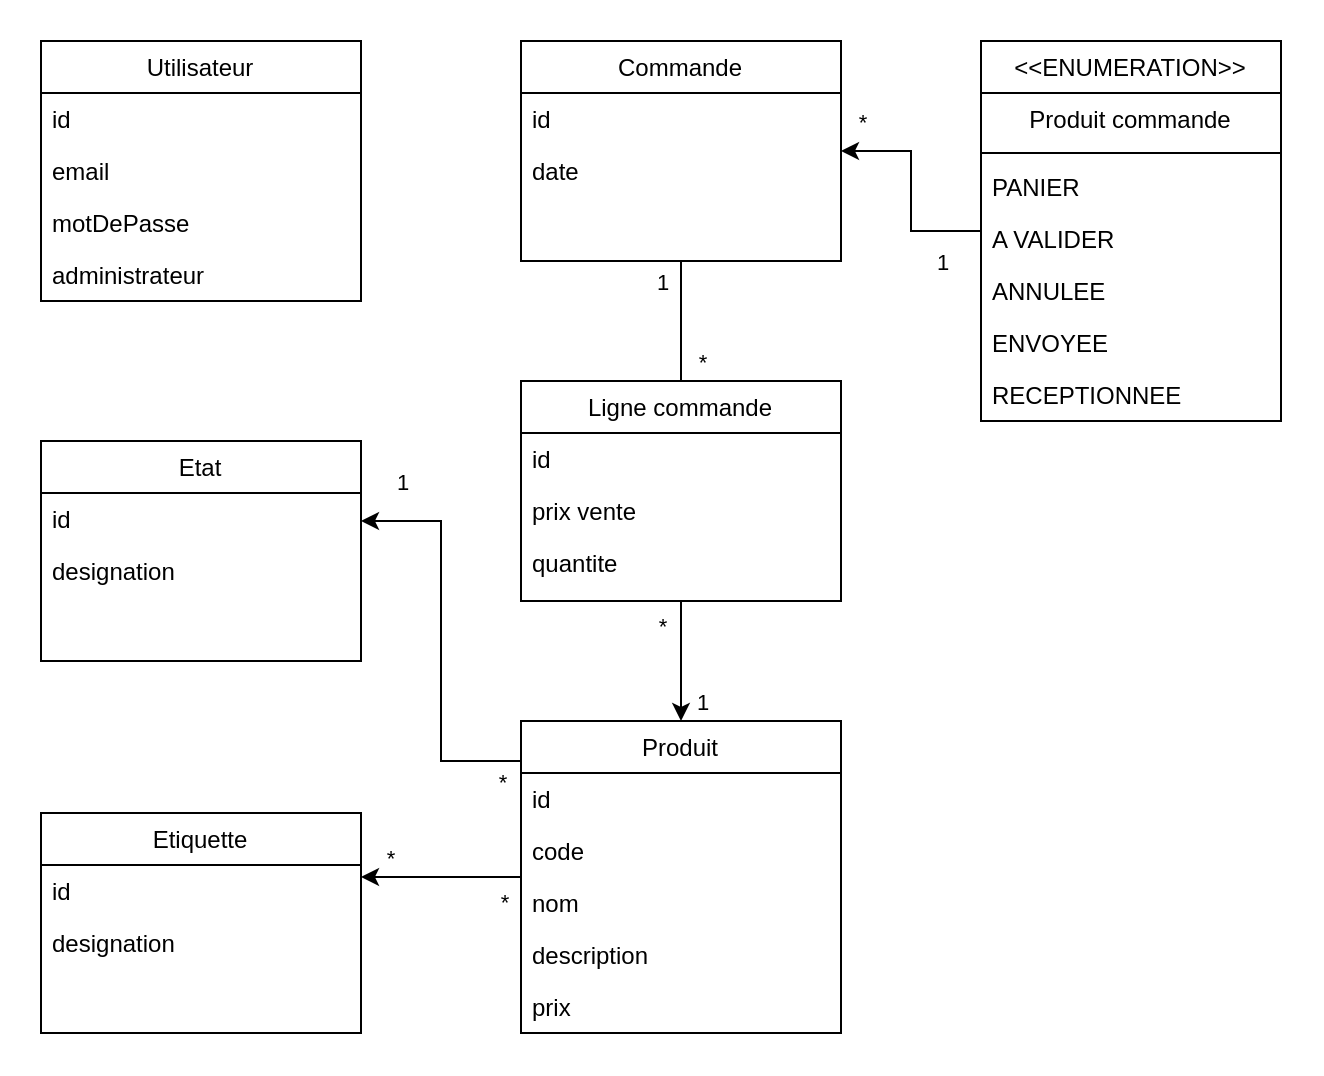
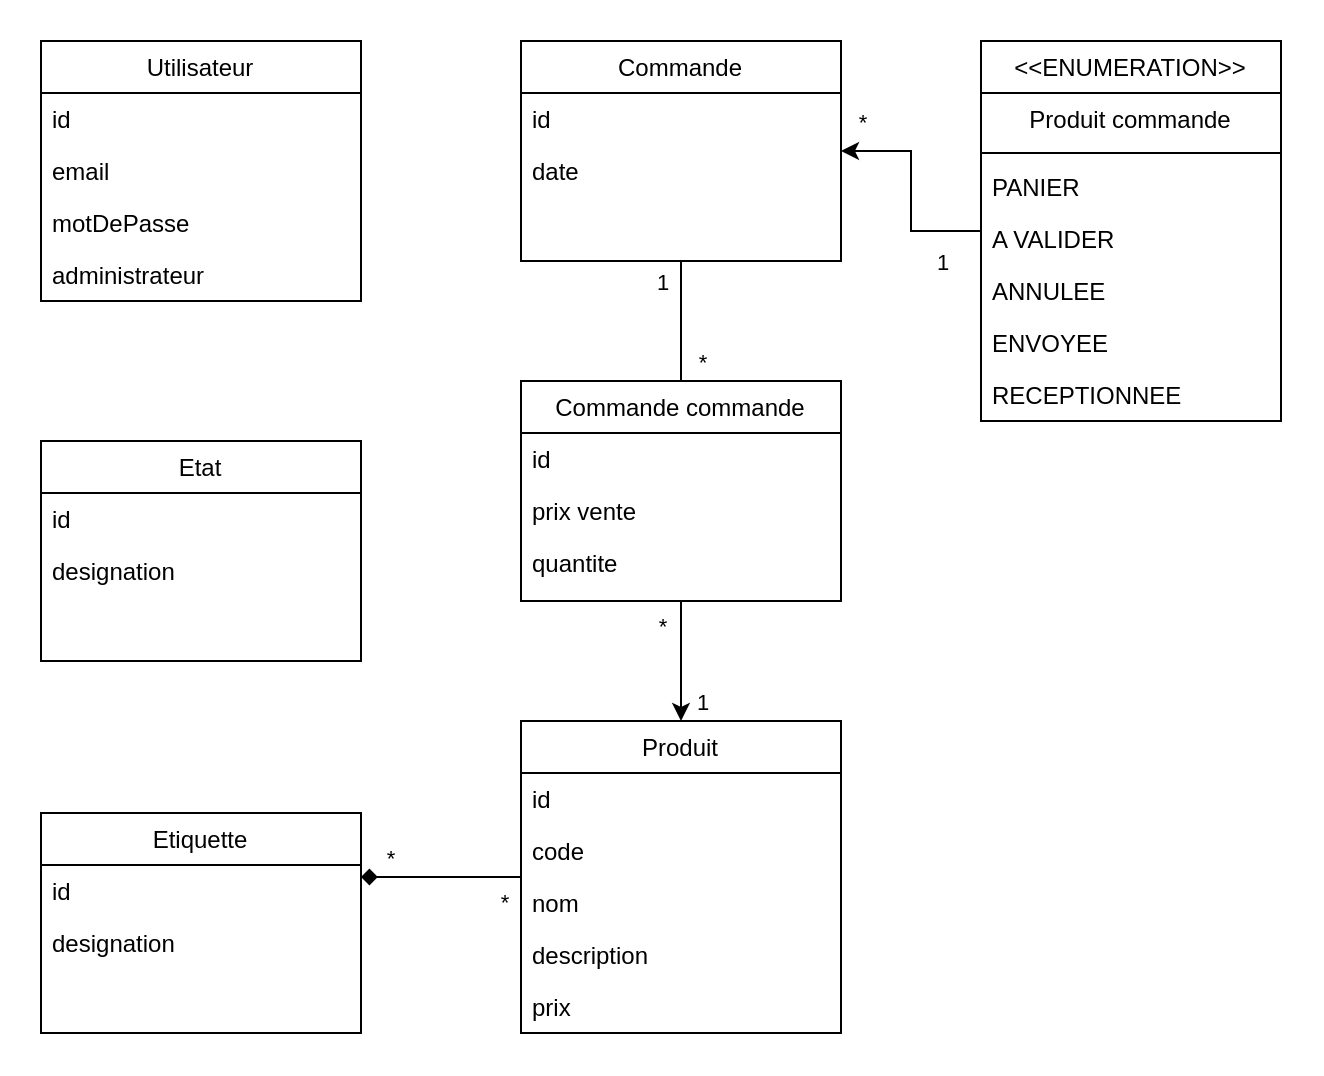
node "Ligne commande": label "Ligne commande" -> "Commande commande"
edge "Produit" -> "Etat": removed, labels "*", "1"
edge "Produit" -> "Etiquette": arrowhead classic -> diamond
